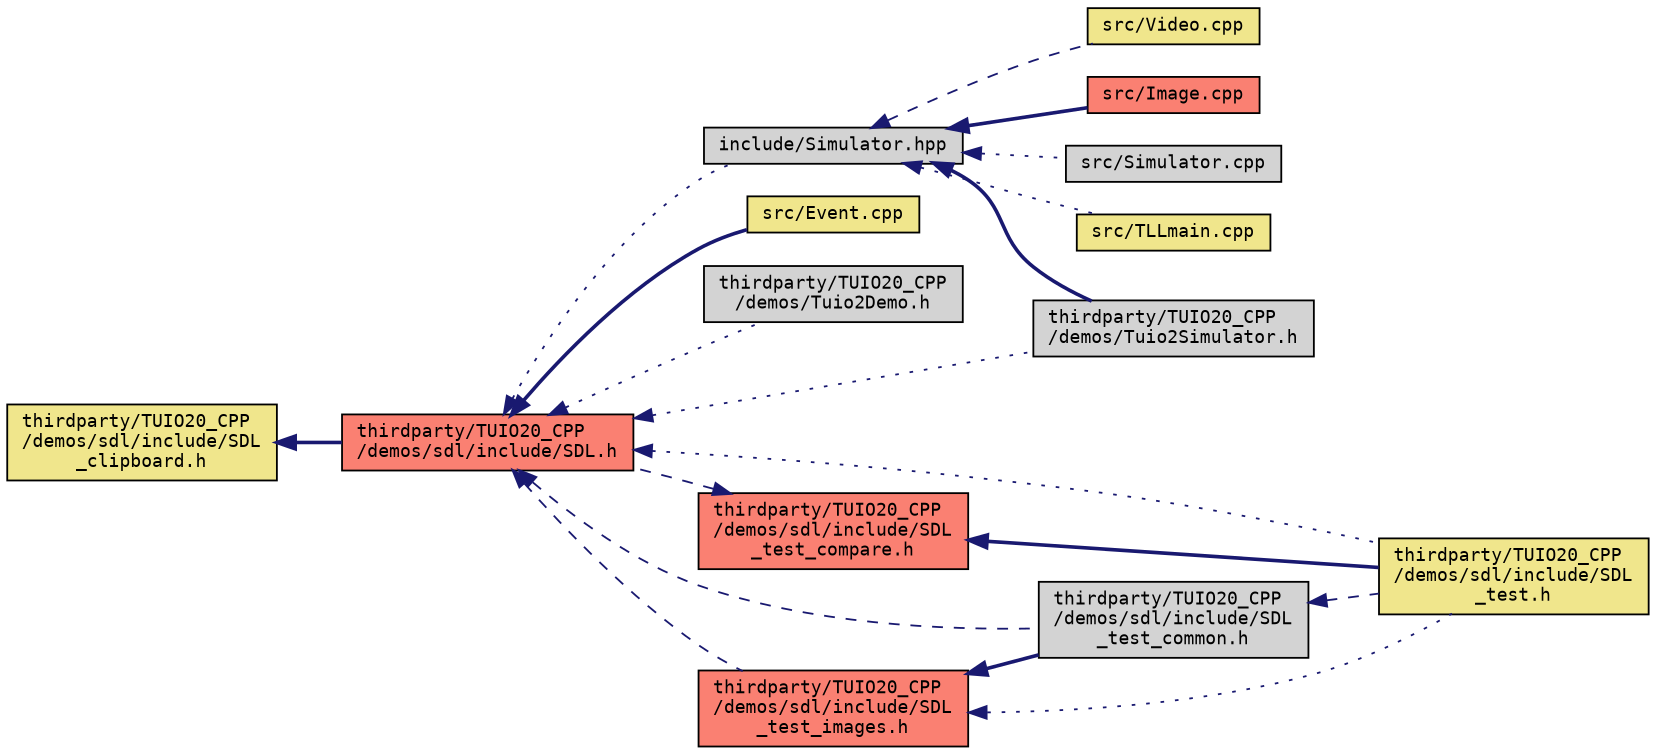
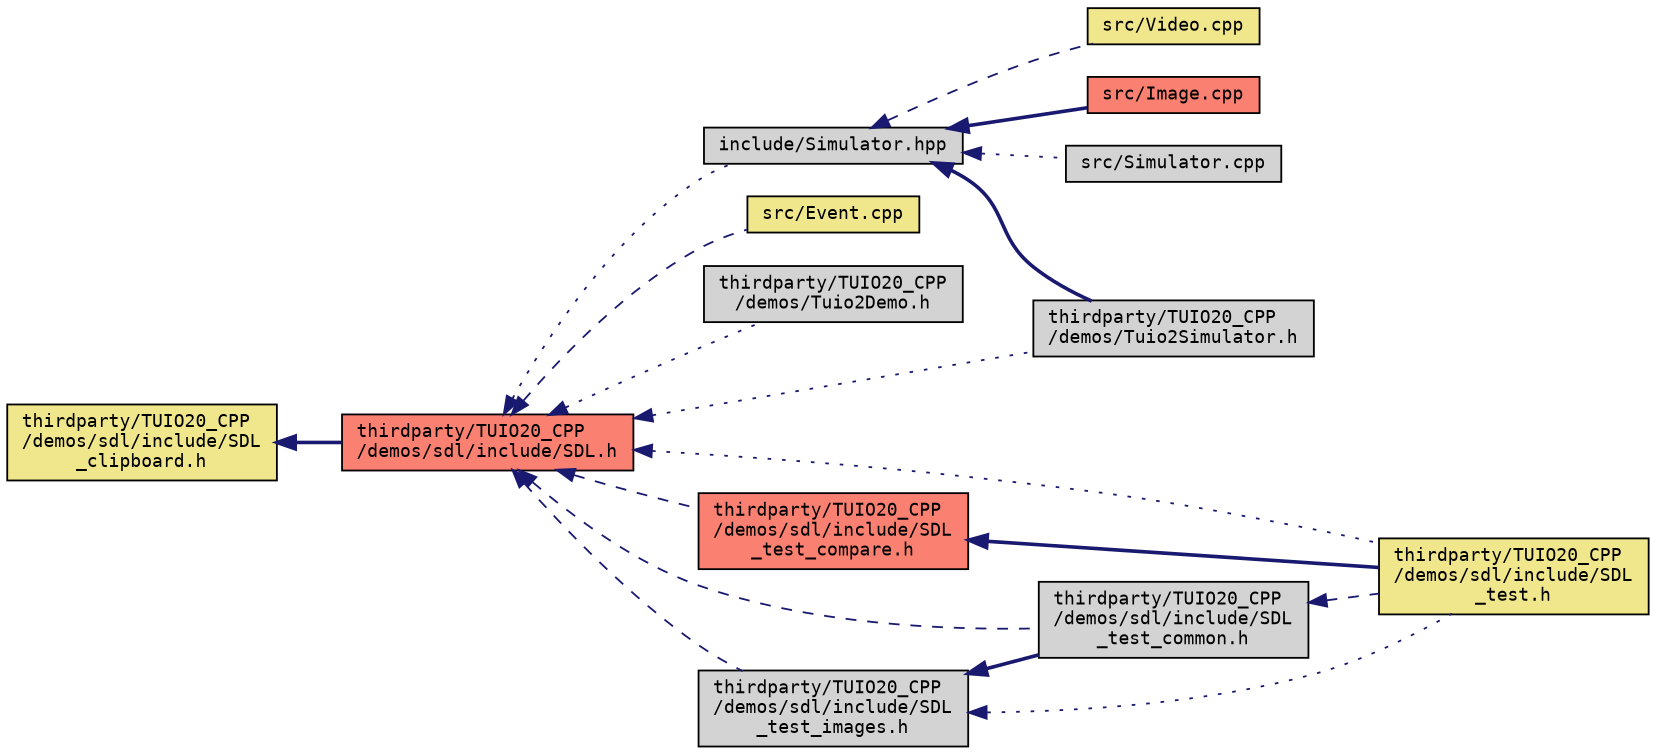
node "src/TLLmain.cpp": removed
edge "src/Event.cpp" -> "thirdparty/TUIO20_CPP /demos/sdl/include/SDL.h": style bold -> dashed
edge "thirdparty/TUIO20_CPP /demos/sdl/include/SDL.h" -> "thirdparty/TUIO20_CPP /demos/sdl/include/SDL _test_compare.h": reversed
node "thirdparty/TUIO20_CPP /demos/sdl/include/SDL _test_images.h": fillcolor salmon -> lightgrey
